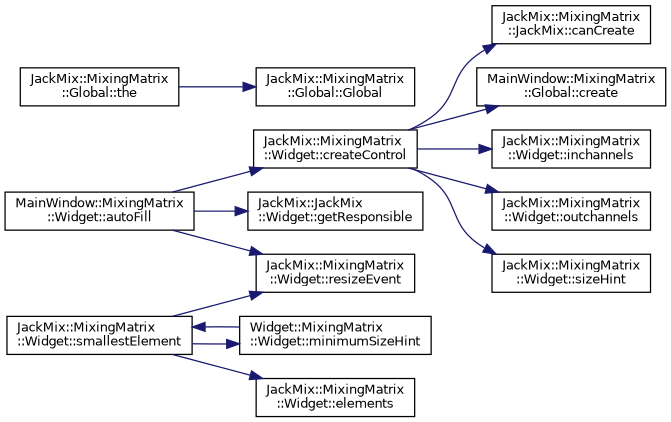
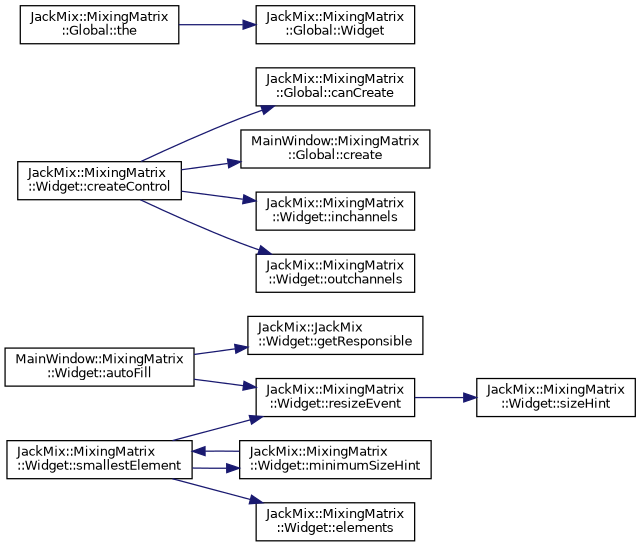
node "JackMix::MixingMatrix ::JackMix::canCreate": label "JackMix::MixingMatrix ::JackMix::canCreate" -> "JackMix::MixingMatrix ::Global::canCreate"
node "JackMix::MixingMatrix ::Global::Global": label "JackMix::MixingMatrix ::Global::Global" -> "JackMix::MixingMatrix ::Global::Widget"
edge "MainWindow::MixingMatrix ::Widget::autoFill" -> "JackMix::MixingMatrix ::Widget::createControl": removed
edge "JackMix::MixingMatrix ::Widget::createControl" -> "JackMix::MixingMatrix ::Widget::sizeHint": now "JackMix::MixingMatrix ::Widget::resizeEvent" -> "JackMix::MixingMatrix ::Widget::sizeHint"
node "Widget::MixingMatrix ::Widget::minimumSizeHint": label "Widget::MixingMatrix ::Widget::minimumSizeHint" -> "JackMix::MixingMatrix ::Widget::minimumSizeHint"
